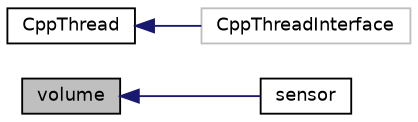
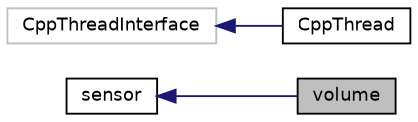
edge "CppThreadInterface" -> "CppThread": reversed
edge "sensor" -> "volume": reversed
